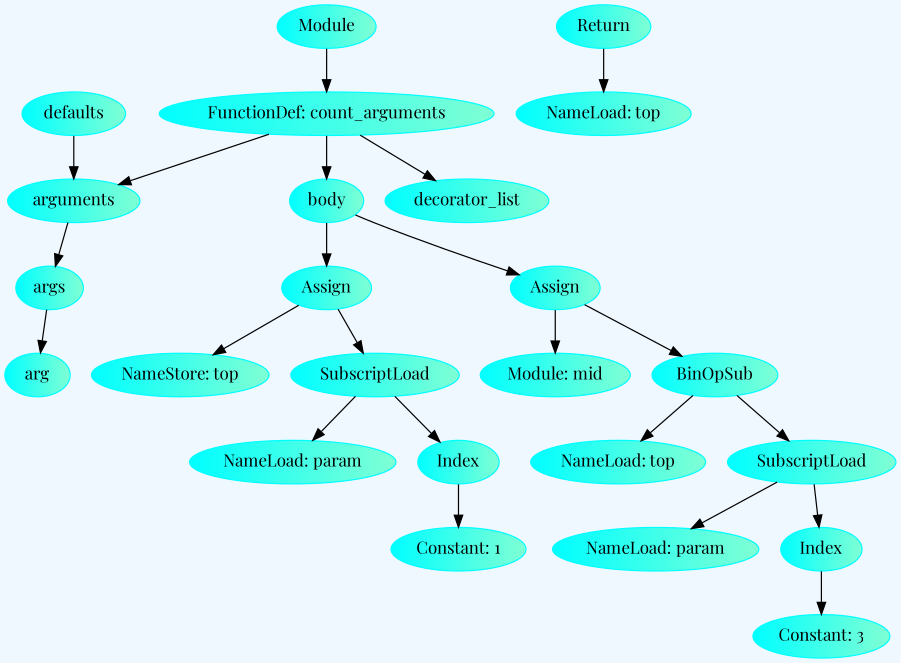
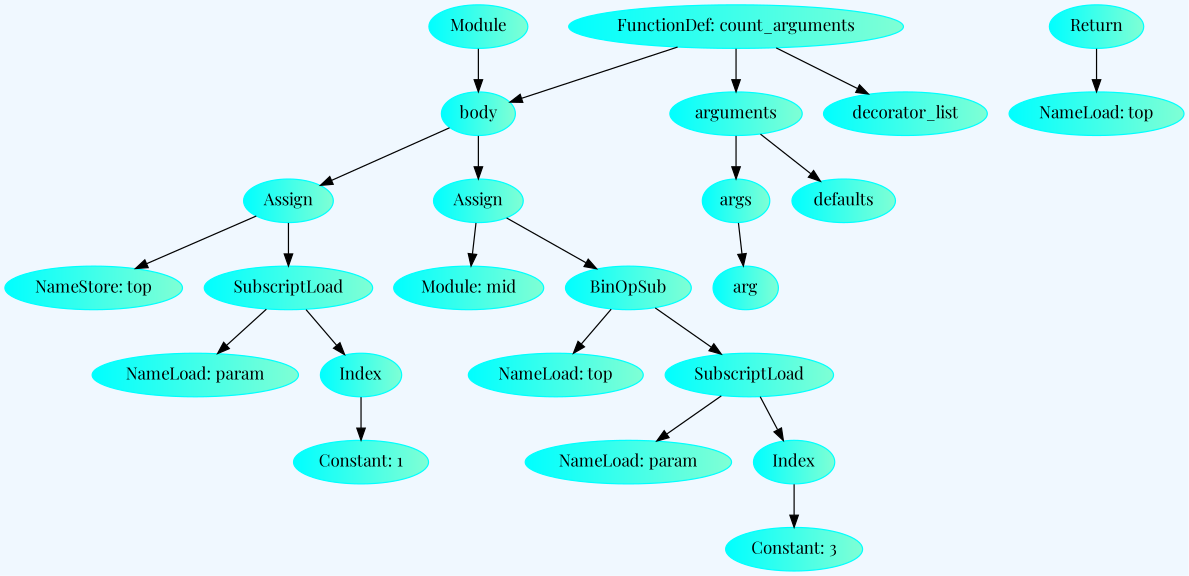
edge "Module" -> "FunctionDef: count_arguments": now "Module" -> "body"
edge "defaults" -> "arguments": reversed
